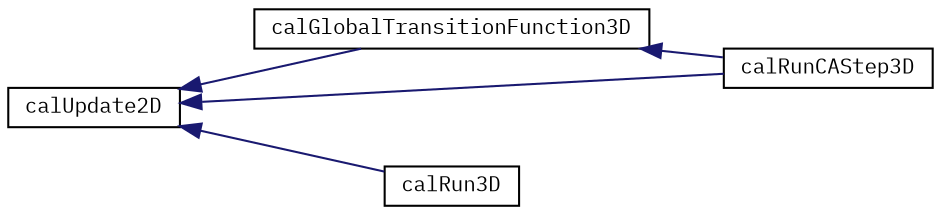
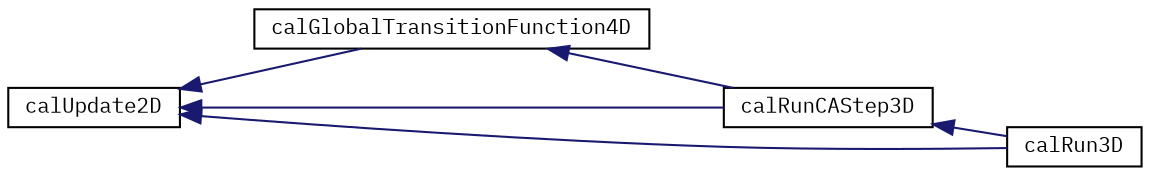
node "calGlobalTransitionFunction3D": label "calGlobalTransitionFunction3D" -> "calGlobalTransitionFunction4D"
edge "calRun3D" -> "calRunCAStep3D": added
